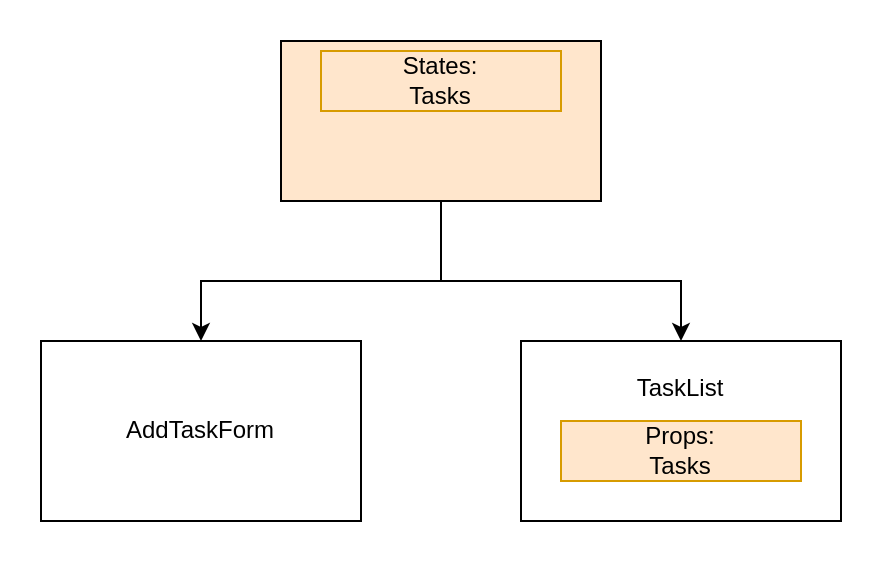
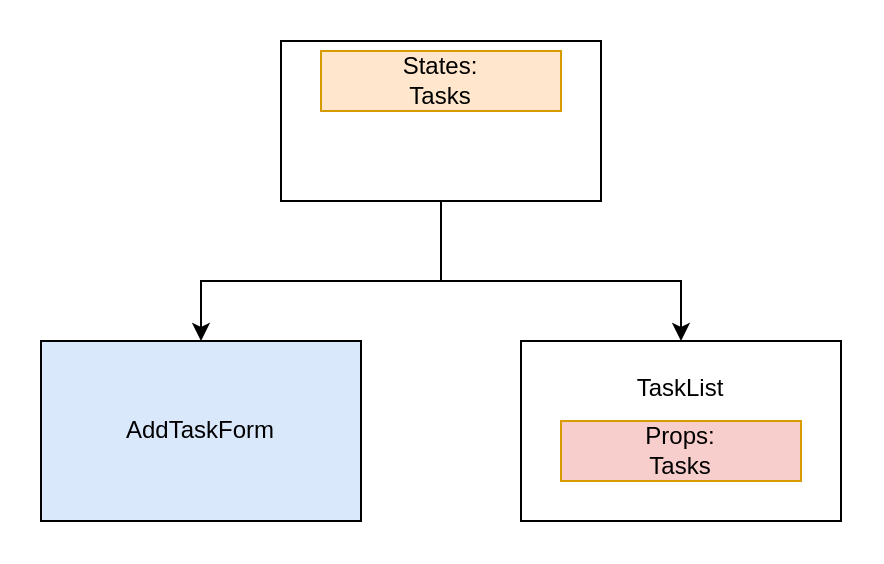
node "App": fillcolor #ffe6cc -> #ffffff
node "AddTaskForm": fillcolor #ffffff -> #dae8fc
node "Props: Tasks": fillcolor #ffe6cc -> #f8cecc
